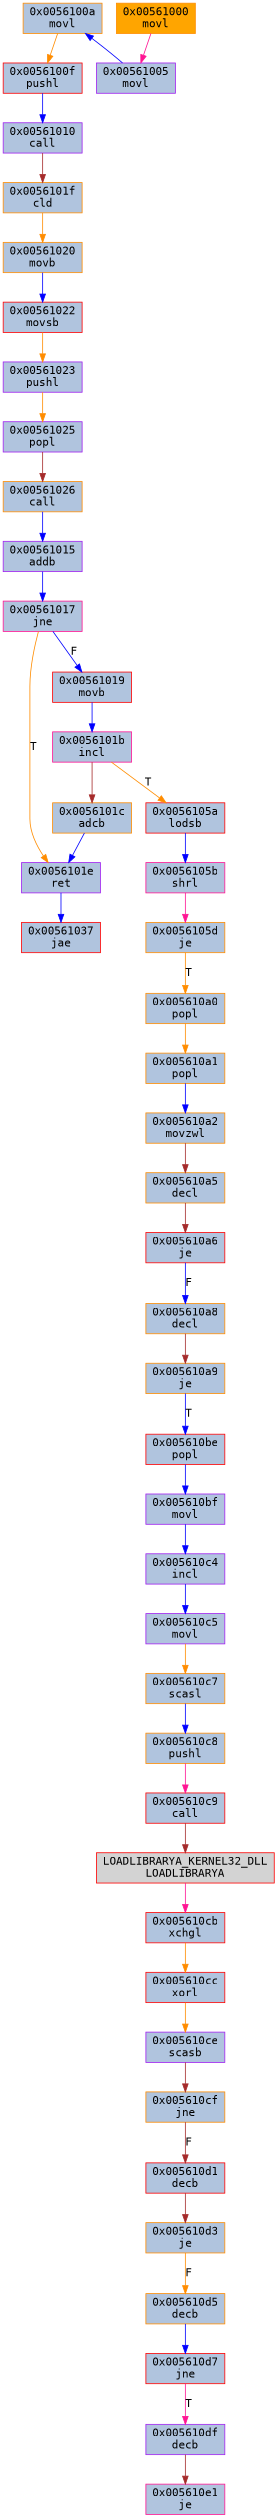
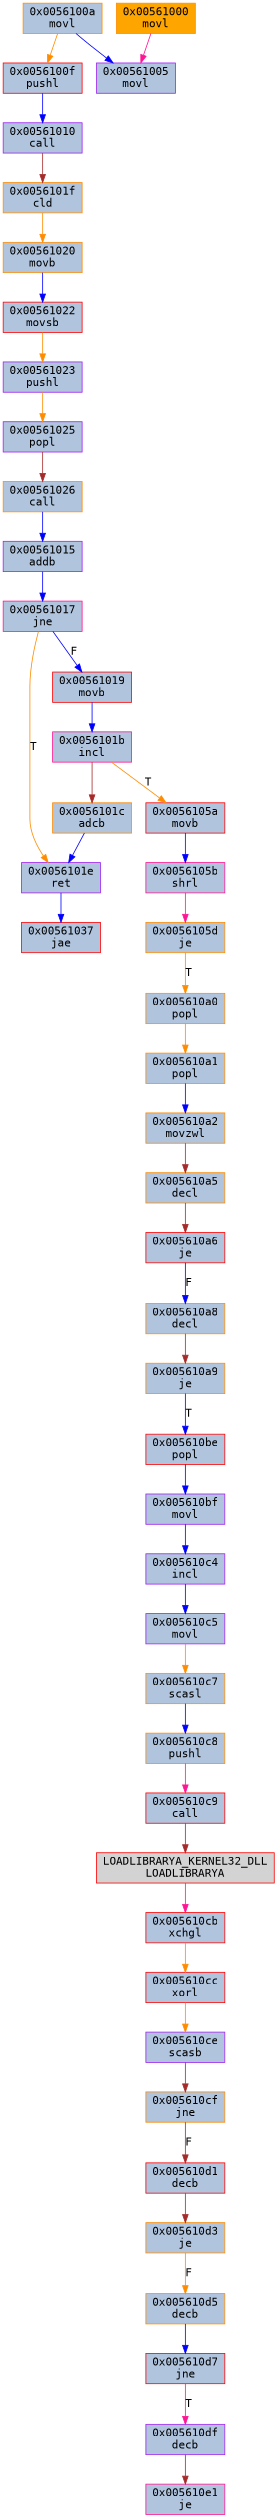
edge "0x00561005 movl" -> "0x0056100a movl": reversed
node "0x0056105a lodsb": label "0x0056105a lodsb" -> "0x0056105a movb"
